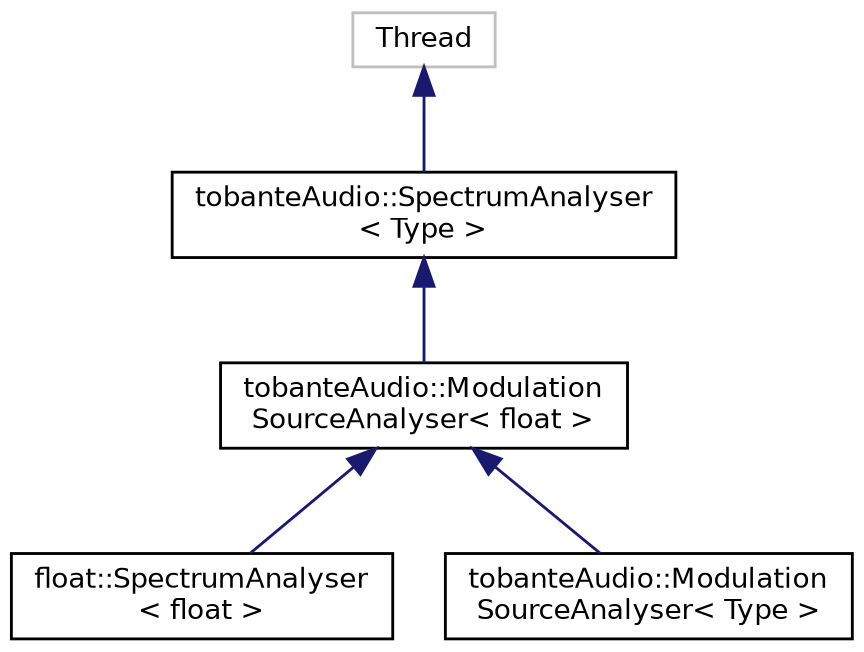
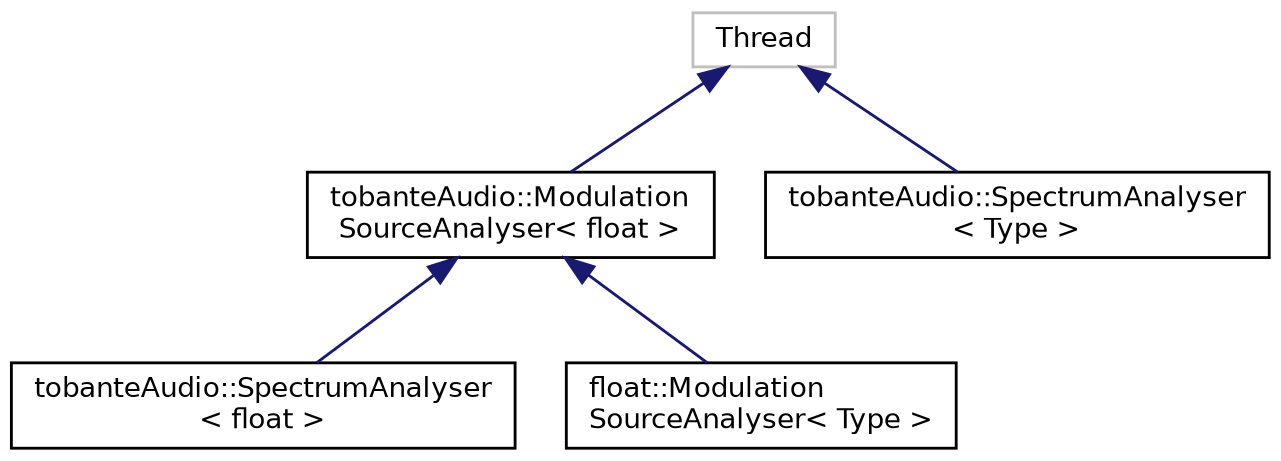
edge "tobanteAudio::Modulation SourceAnalyser< float >" -> "tobanteAudio::SpectrumAnalyser < Type >": now "tobanteAudio::Modulation SourceAnalyser< float >" -> "Thread"
node "float::SpectrumAnalyser < float >": label "float::SpectrumAnalyser < float >" -> "tobanteAudio::SpectrumAnalyser < float >"
node "tobanteAudio::Modulation SourceAnalyser< Type >": label "tobanteAudio::Modulation SourceAnalyser< Type >" -> "float::Modulation SourceAnalyser< Type >"
